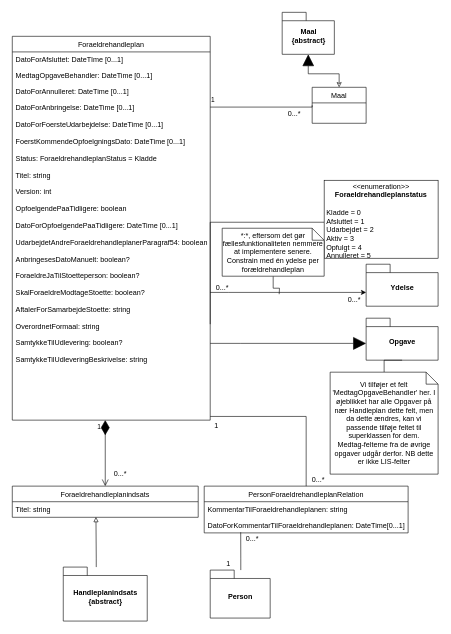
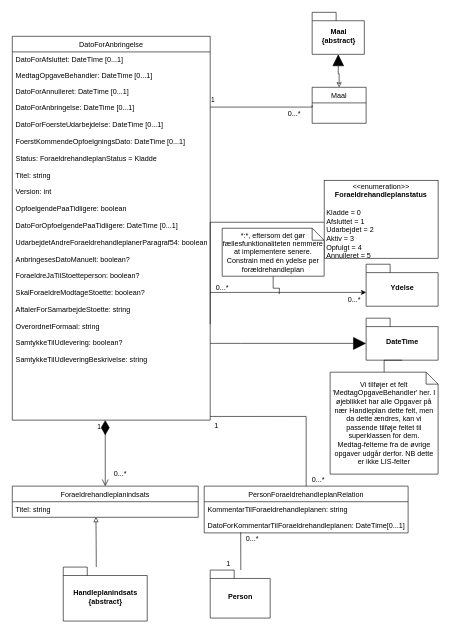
node "Maal {abstract}": moved (308, 33) -> (338, 33)
node "Foraeldrehandleplan": label "Foraeldrehandleplan" -> "DatoForAnbringelse"
node "Opgave": label "Opgave" -> "DateTime"
